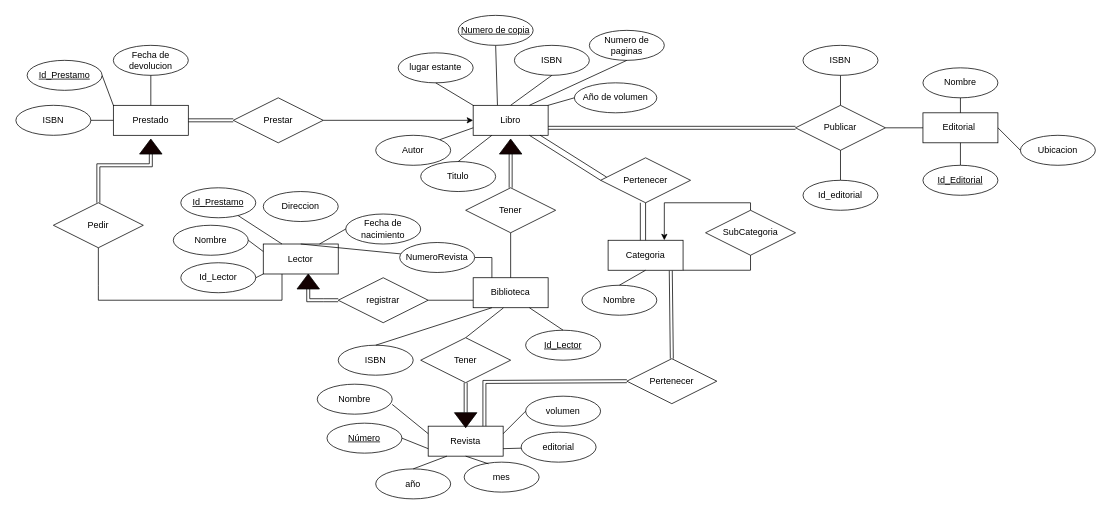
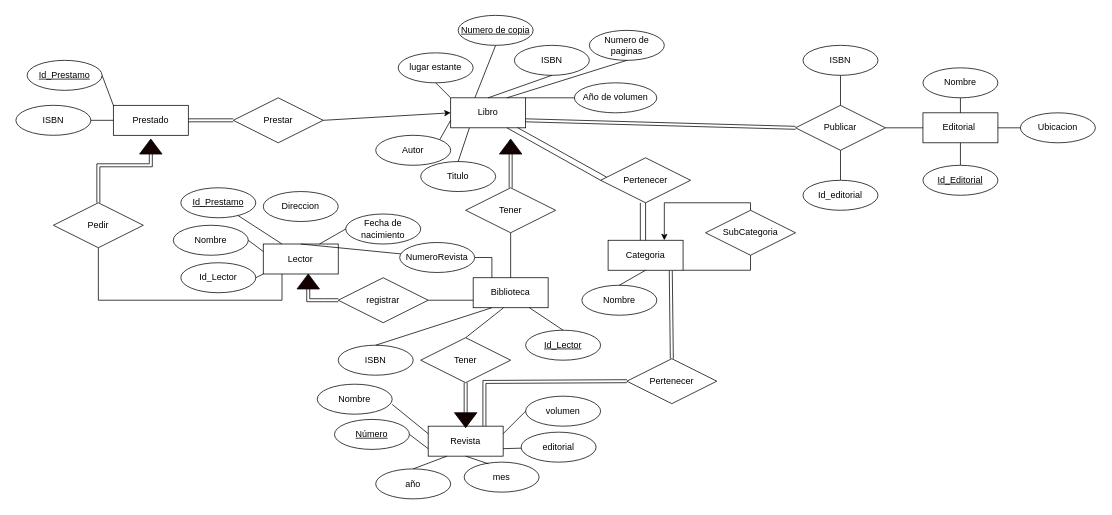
node "Fecha de devolucion": removed
edge "Fecha de devolucion" -- "Prestado": removed
node "Libro": moved (510, 120) -> (488, 113)
node "Ubicacion": moved (1058, 150) -> (1058, 128)
node "Número": moved (364, 438) -> (372, 435)
